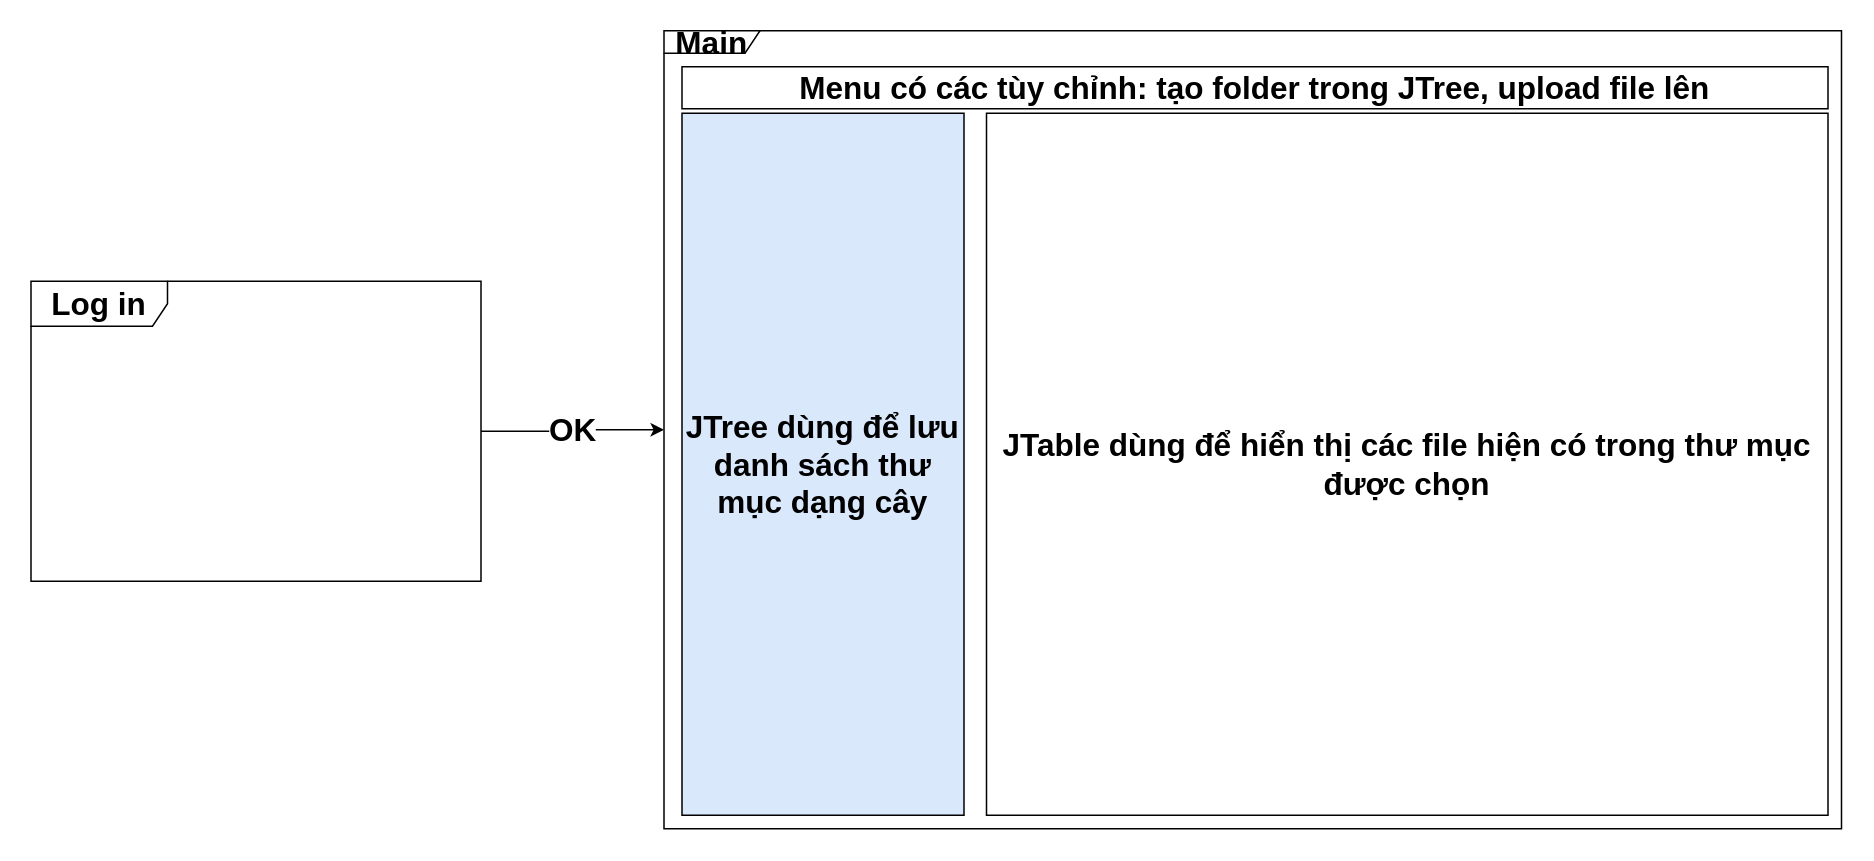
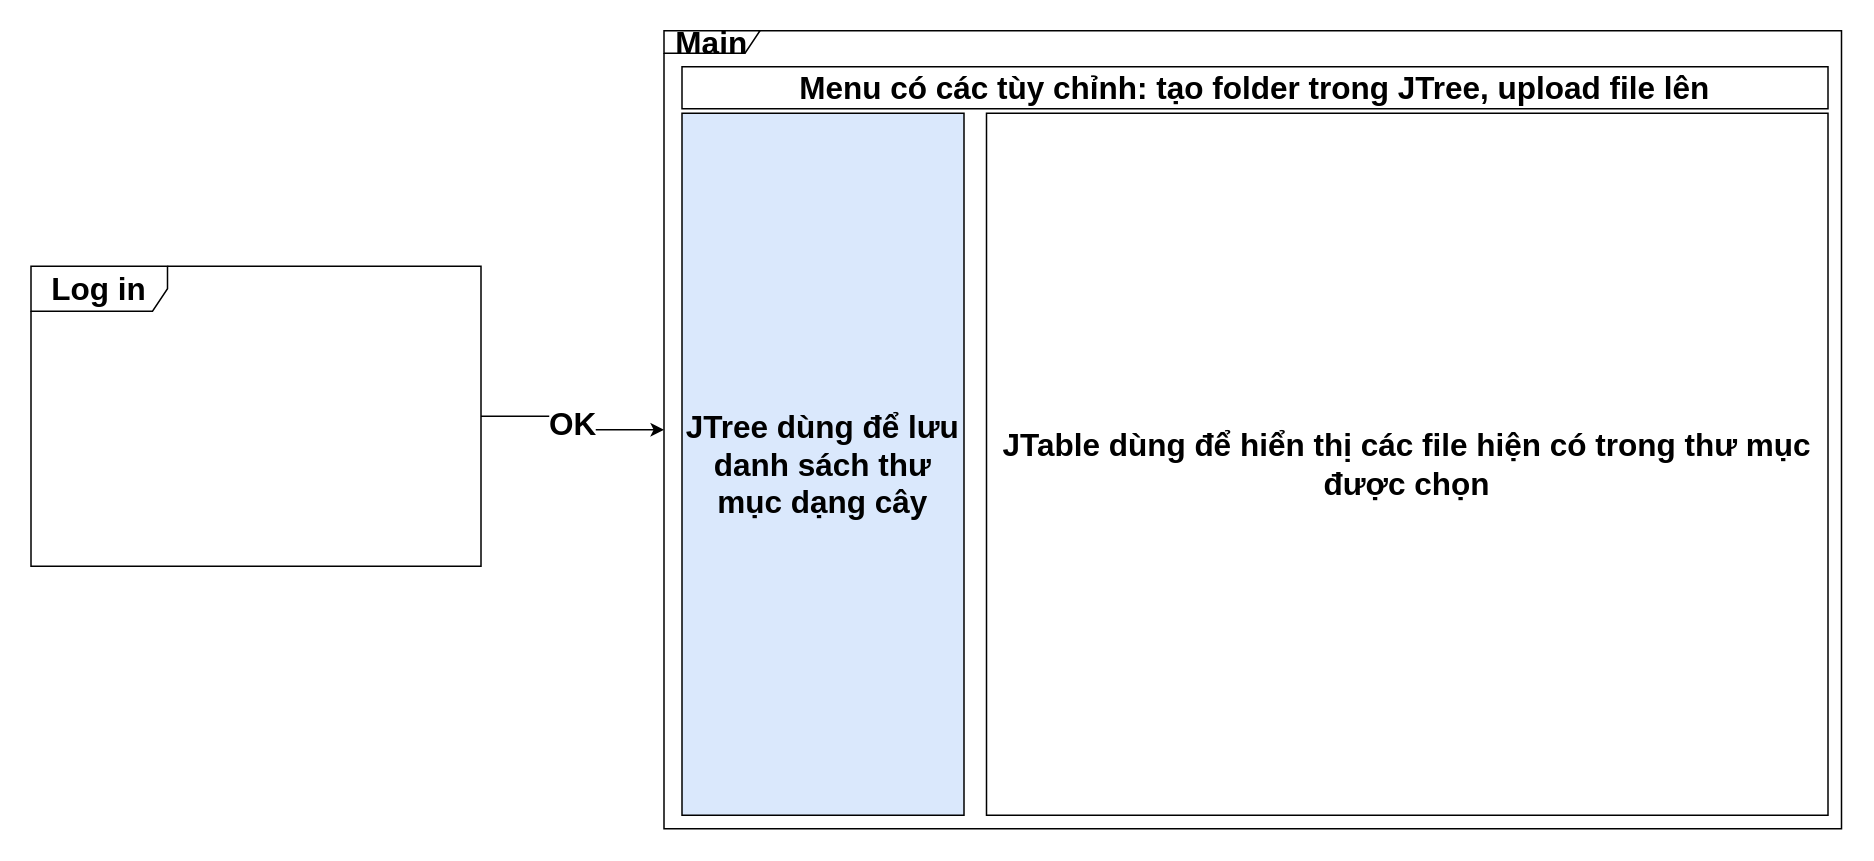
node "Log in": moved (256, 431) -> (256, 416)
